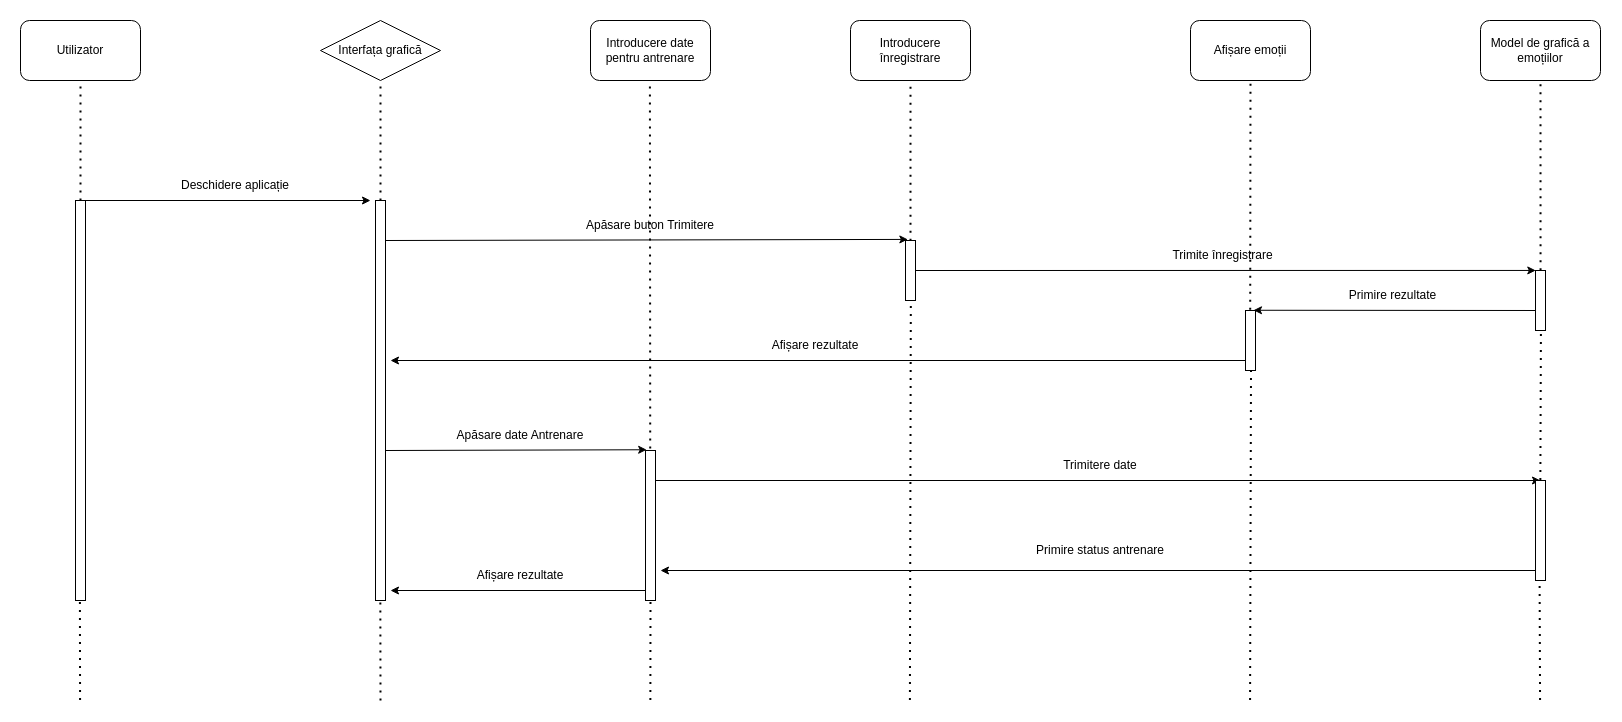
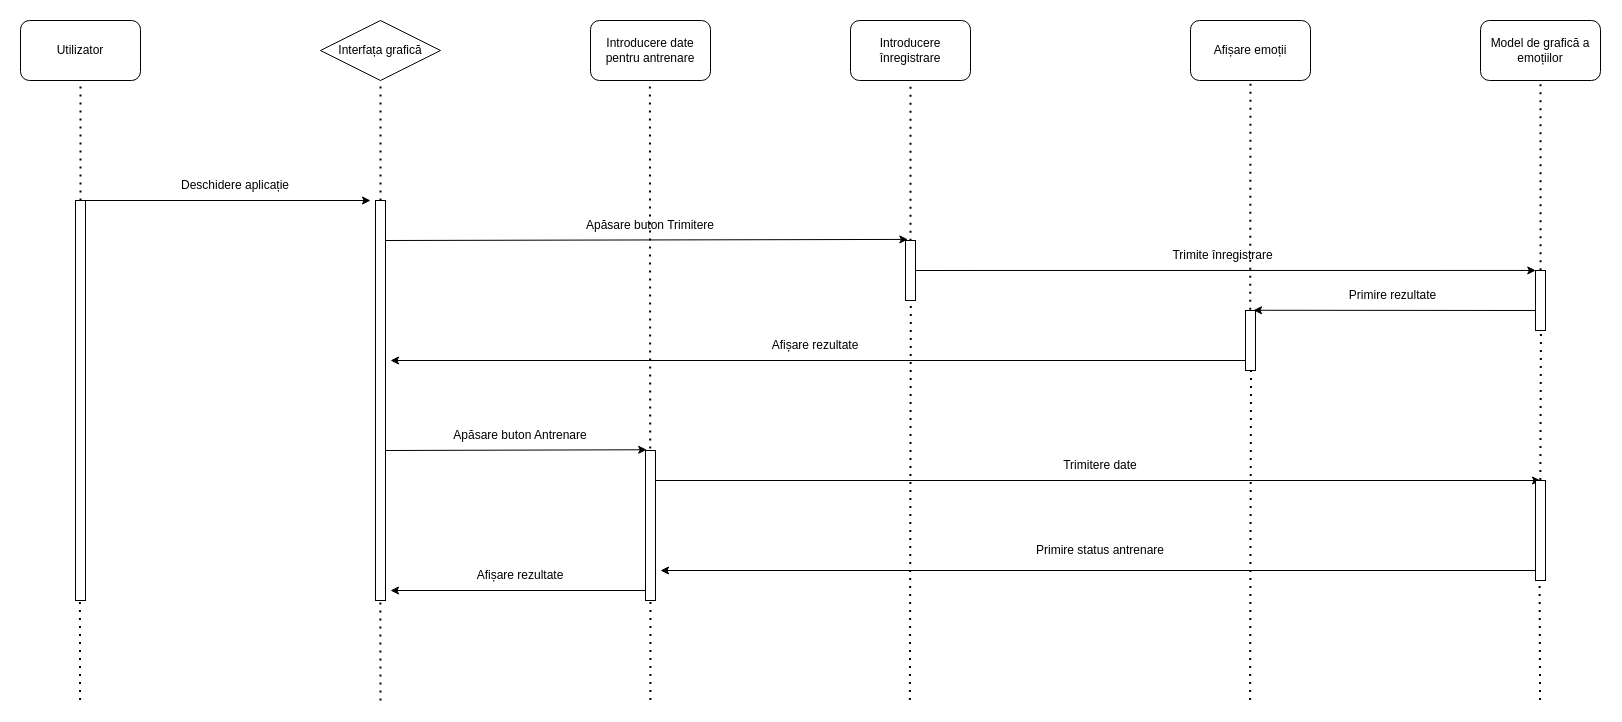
node "Apăsare date Antrenare": label "Apăsare date Antrenare" -> "Apăsare buton Antrenare"
